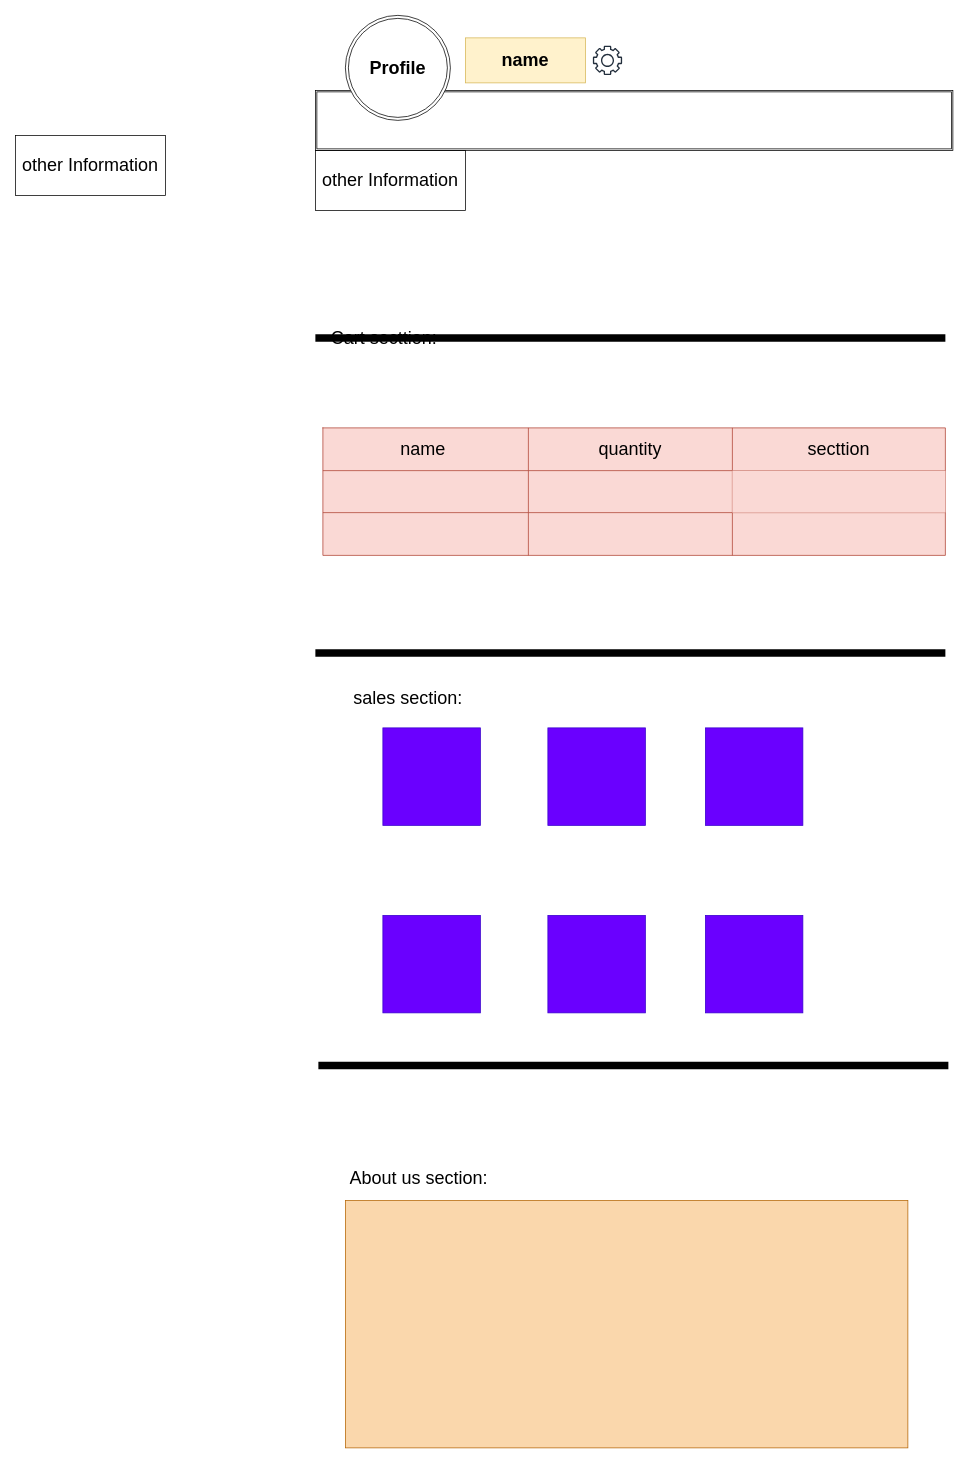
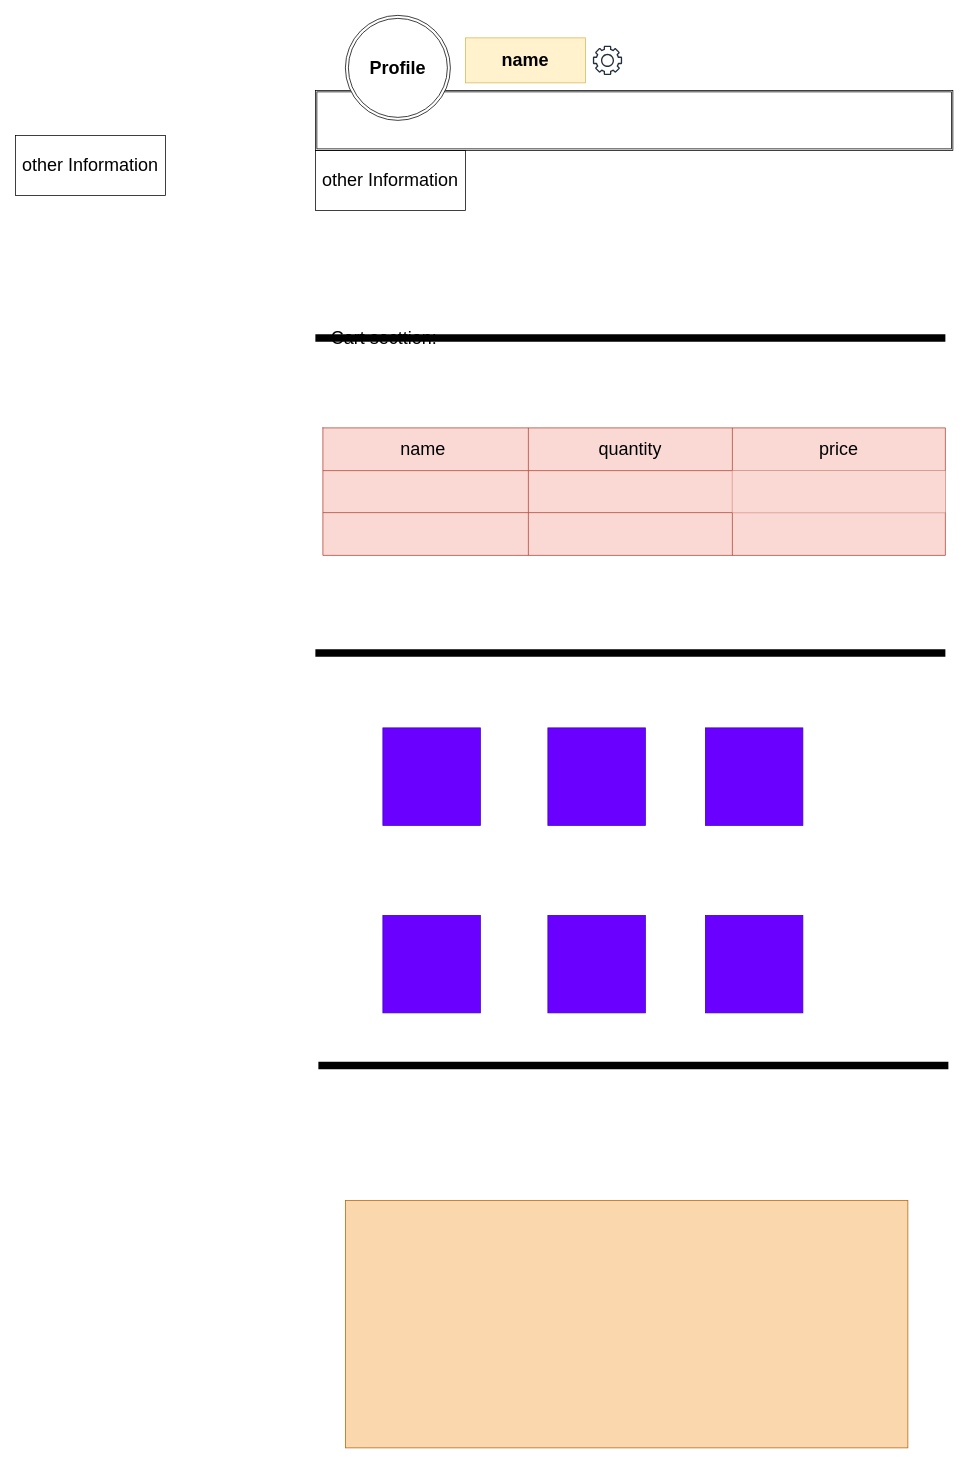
node "secttion": label "secttion" -> "price"
node "sales section:": removed
node "About us section:": removed
